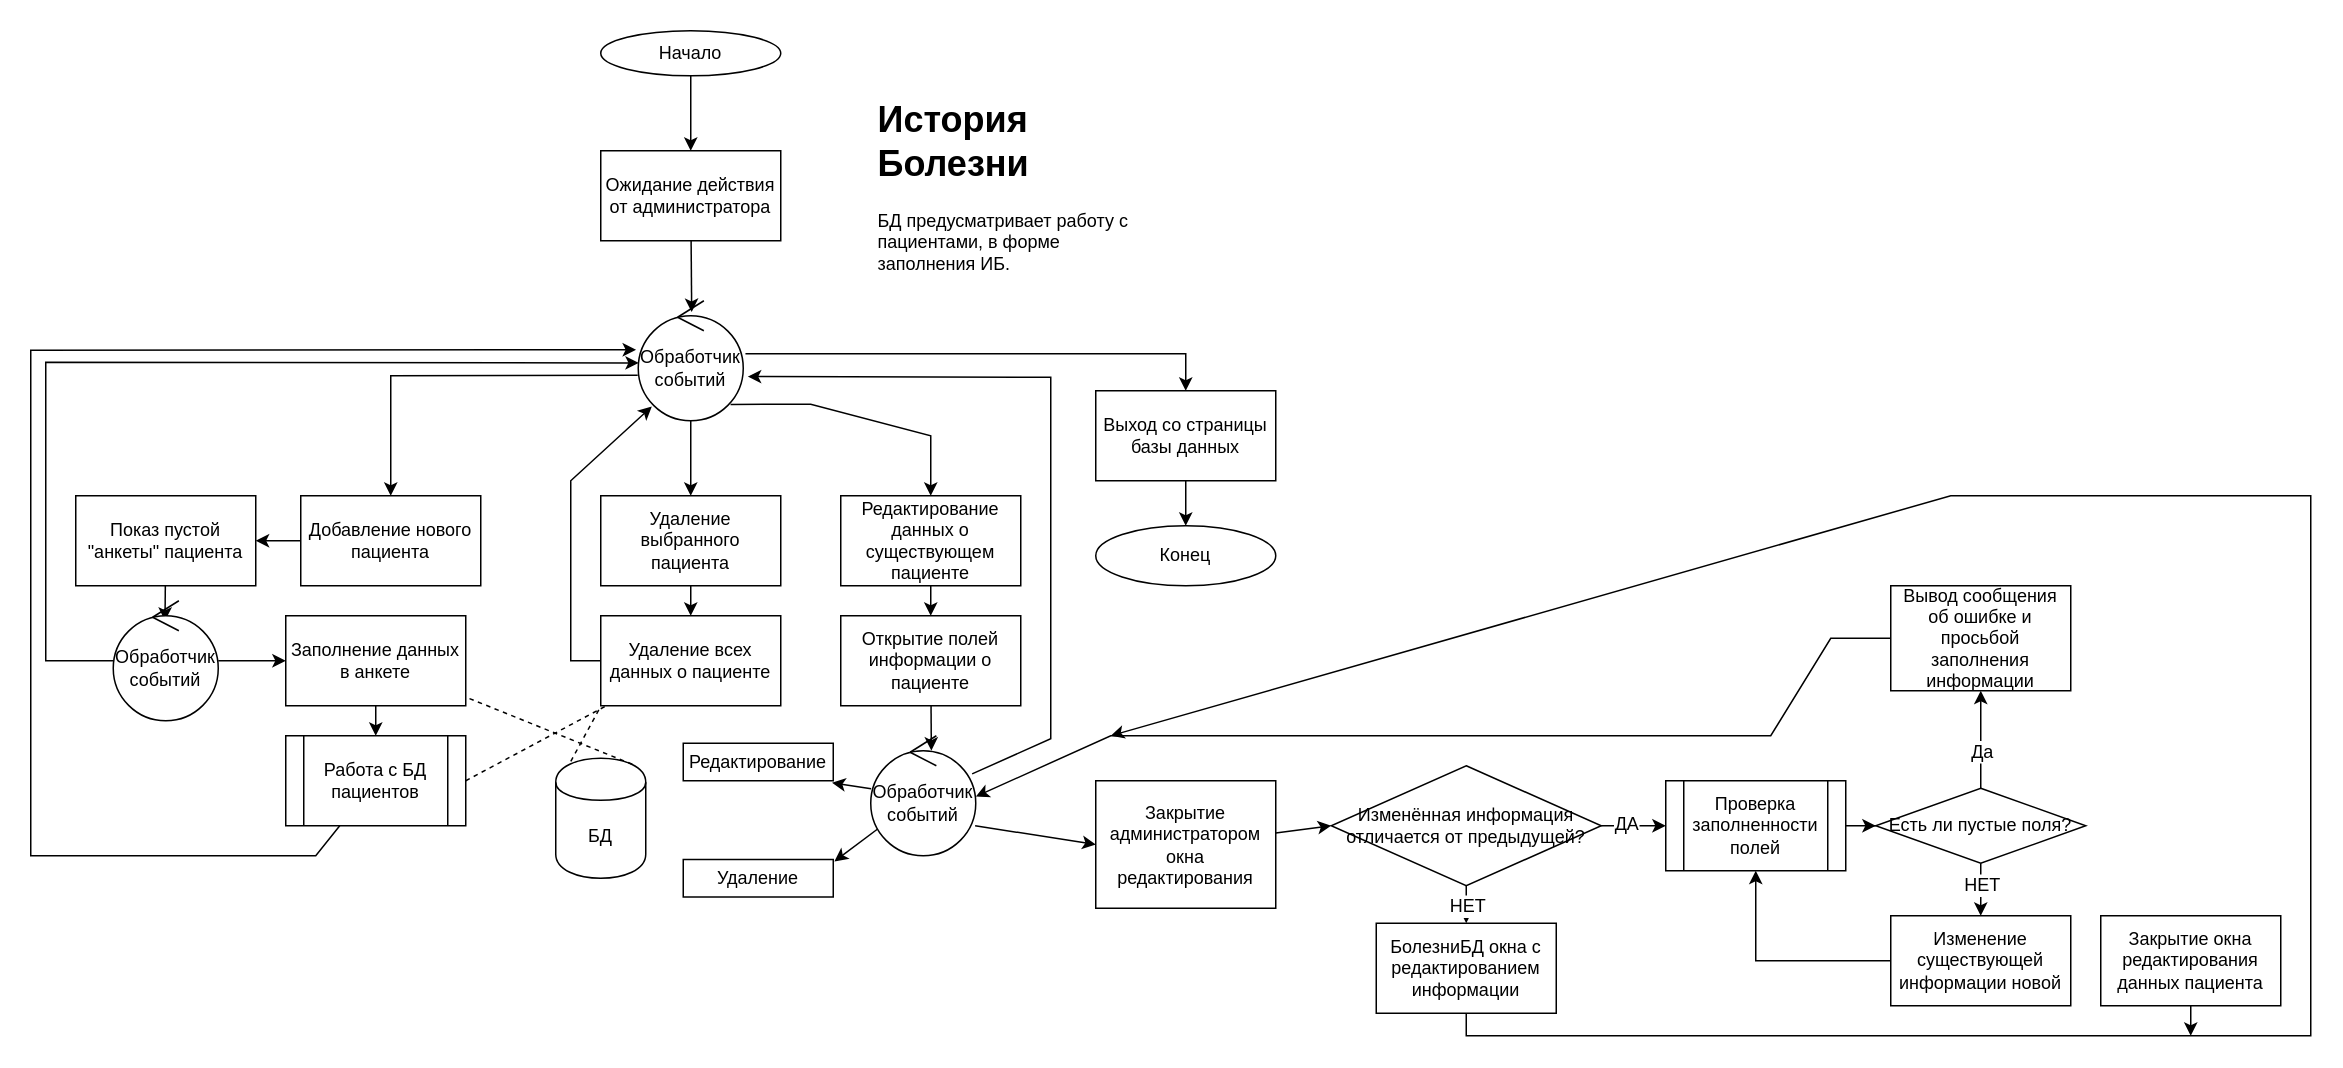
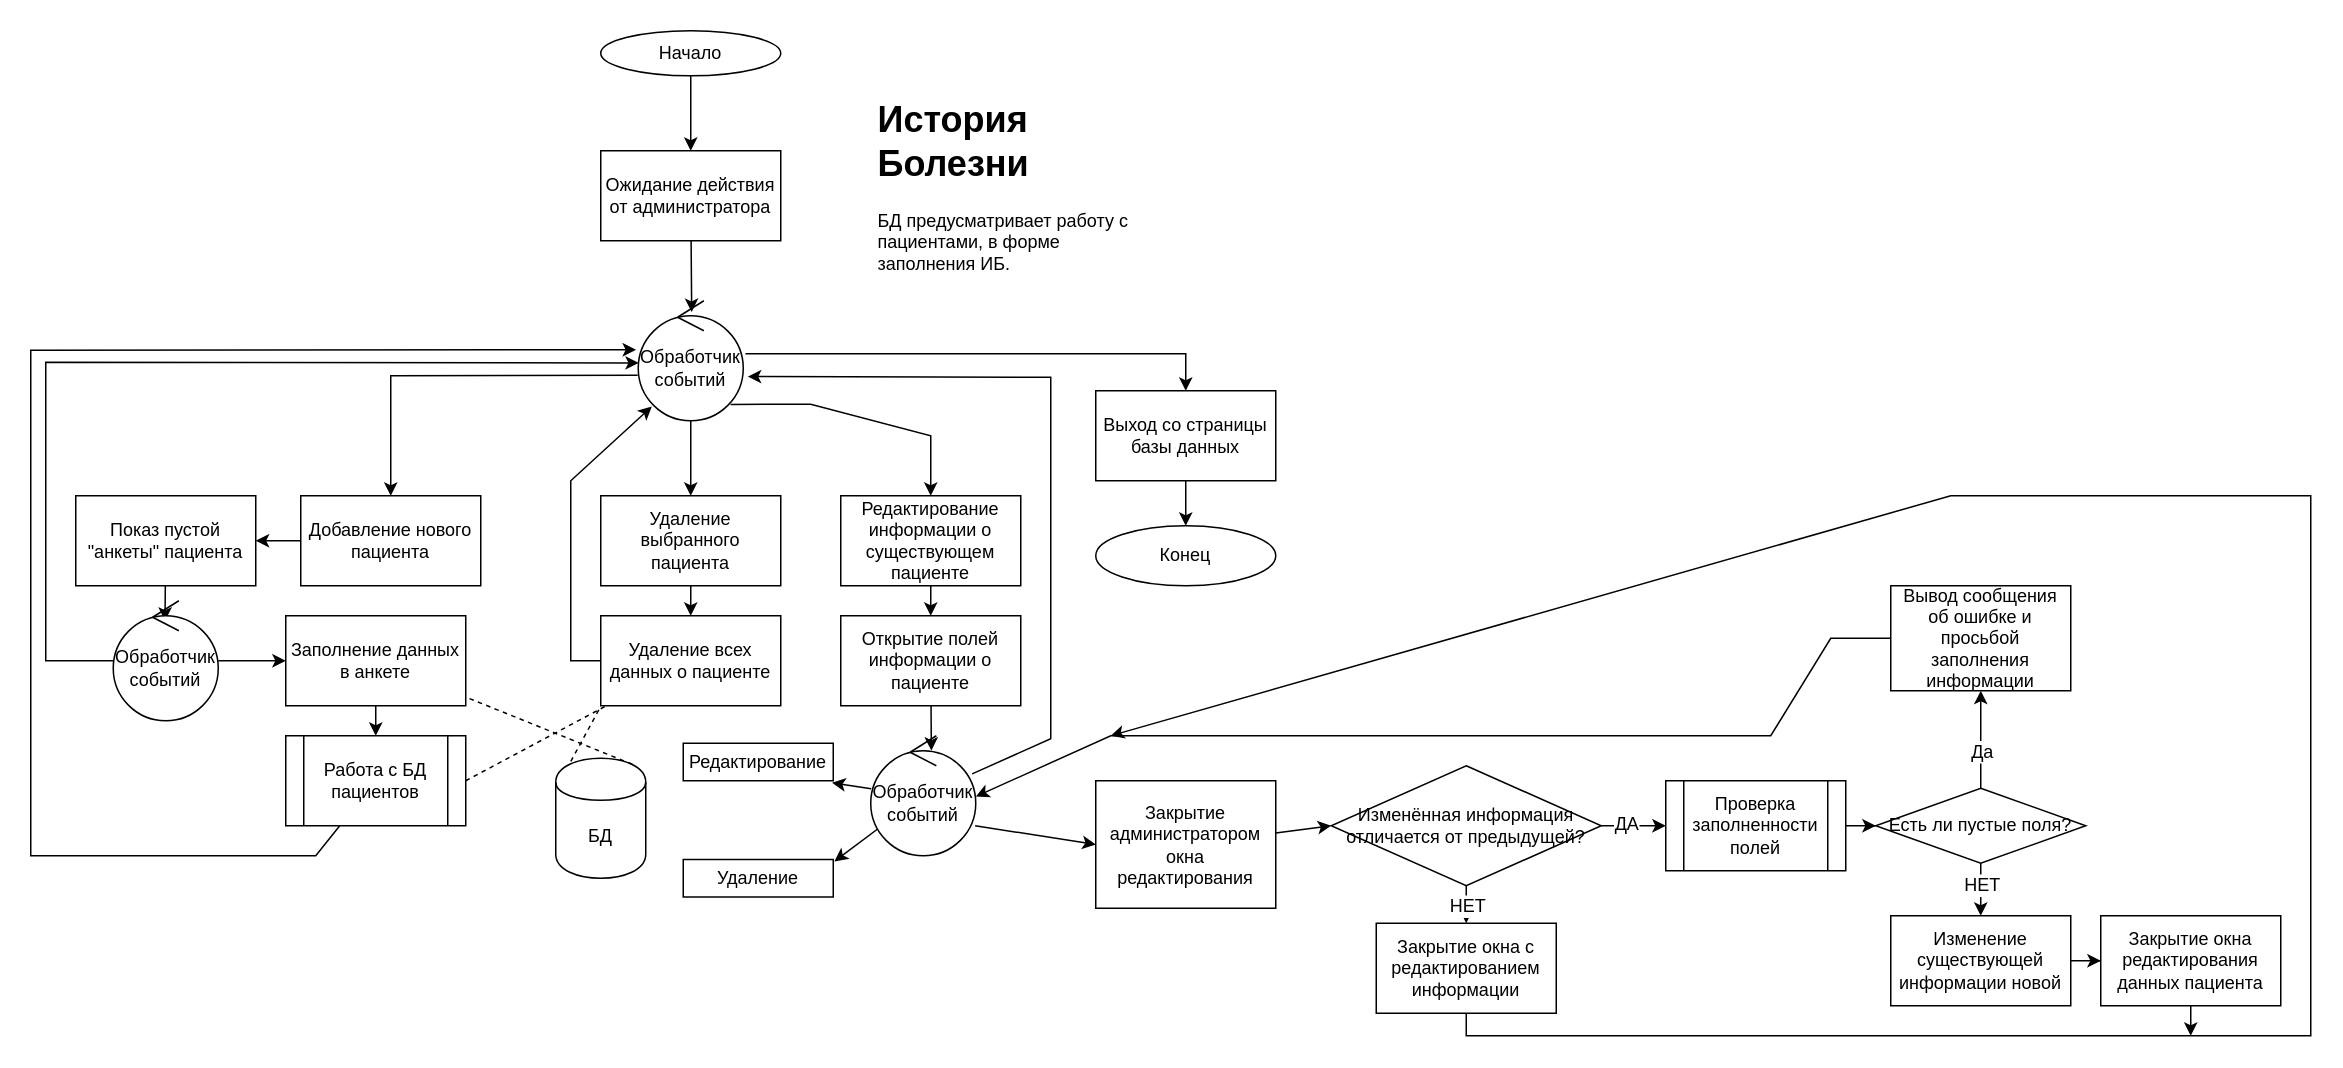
node "Редактирование данных о существующем пациенте": label "Редактирование данных о существующем пациенте" -> "Редактирование информации о существующем пациенте"
edge "Изменение существующей информации новой" -> "Проверка заполненности полей": now "Изменение существующей информации новой" -> "Закрытие окна редактирования данных пациента"
node "БолезниБД окна с редактированием информации": label "БолезниБД окна с редактированием информации" -> "Закрытие окна с редактированием информации"
